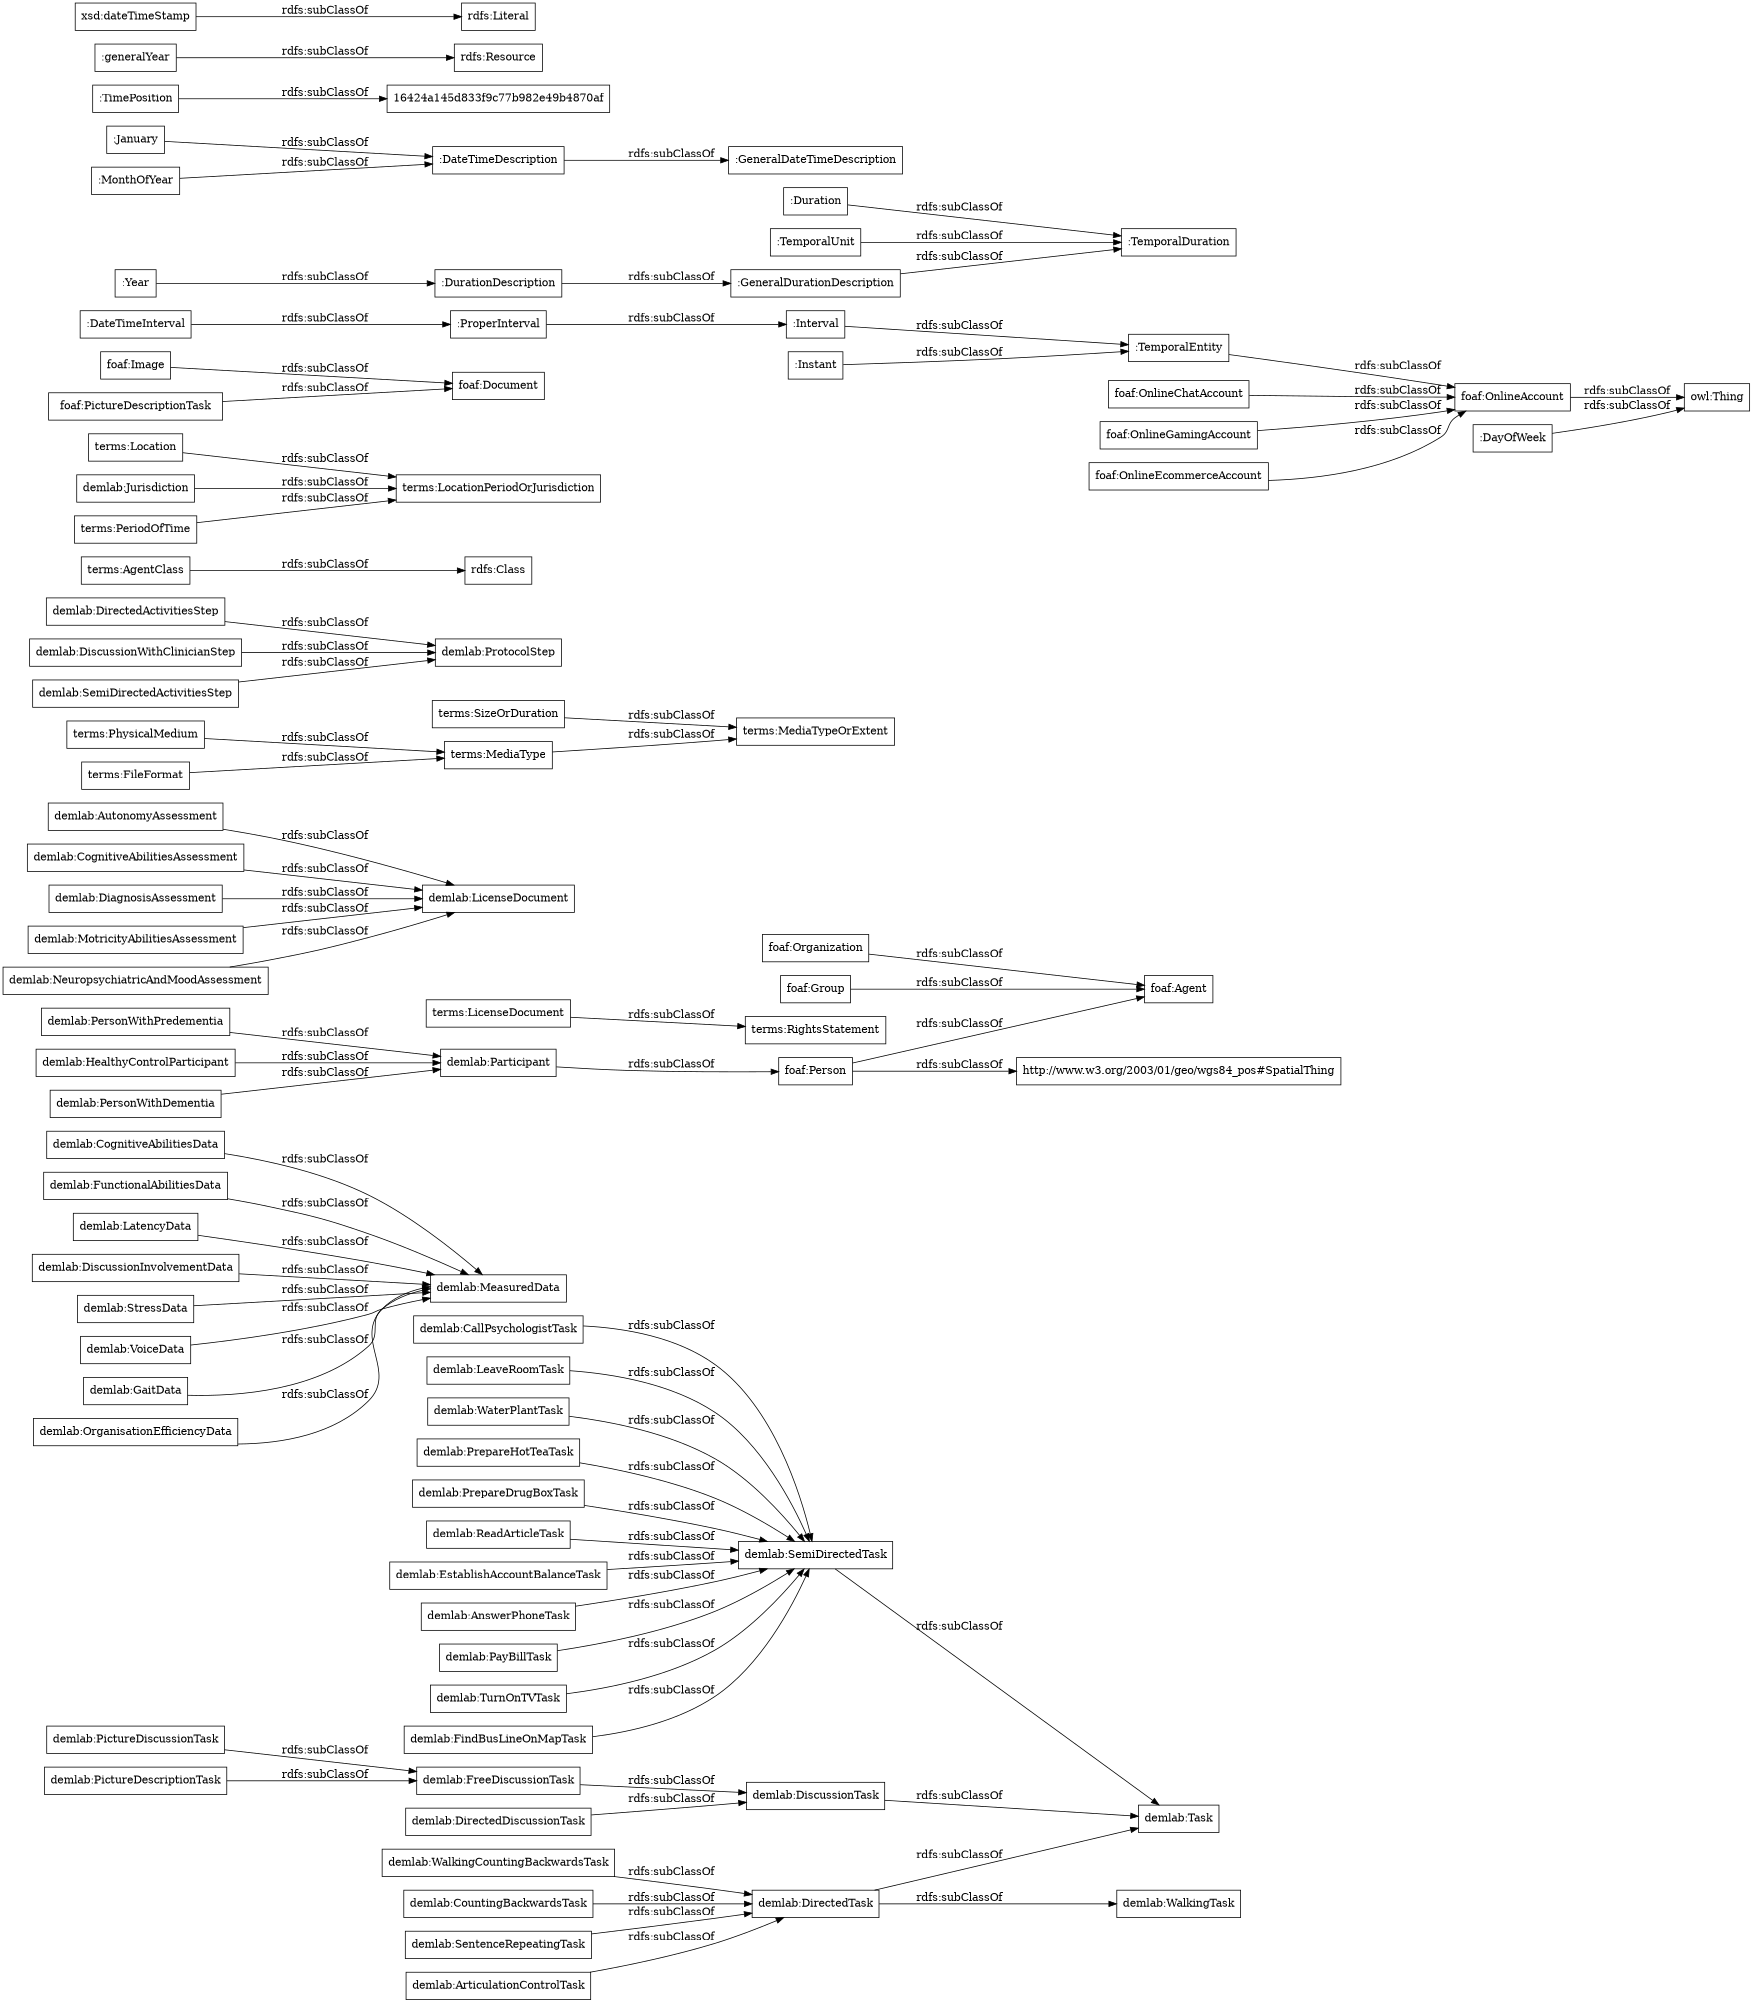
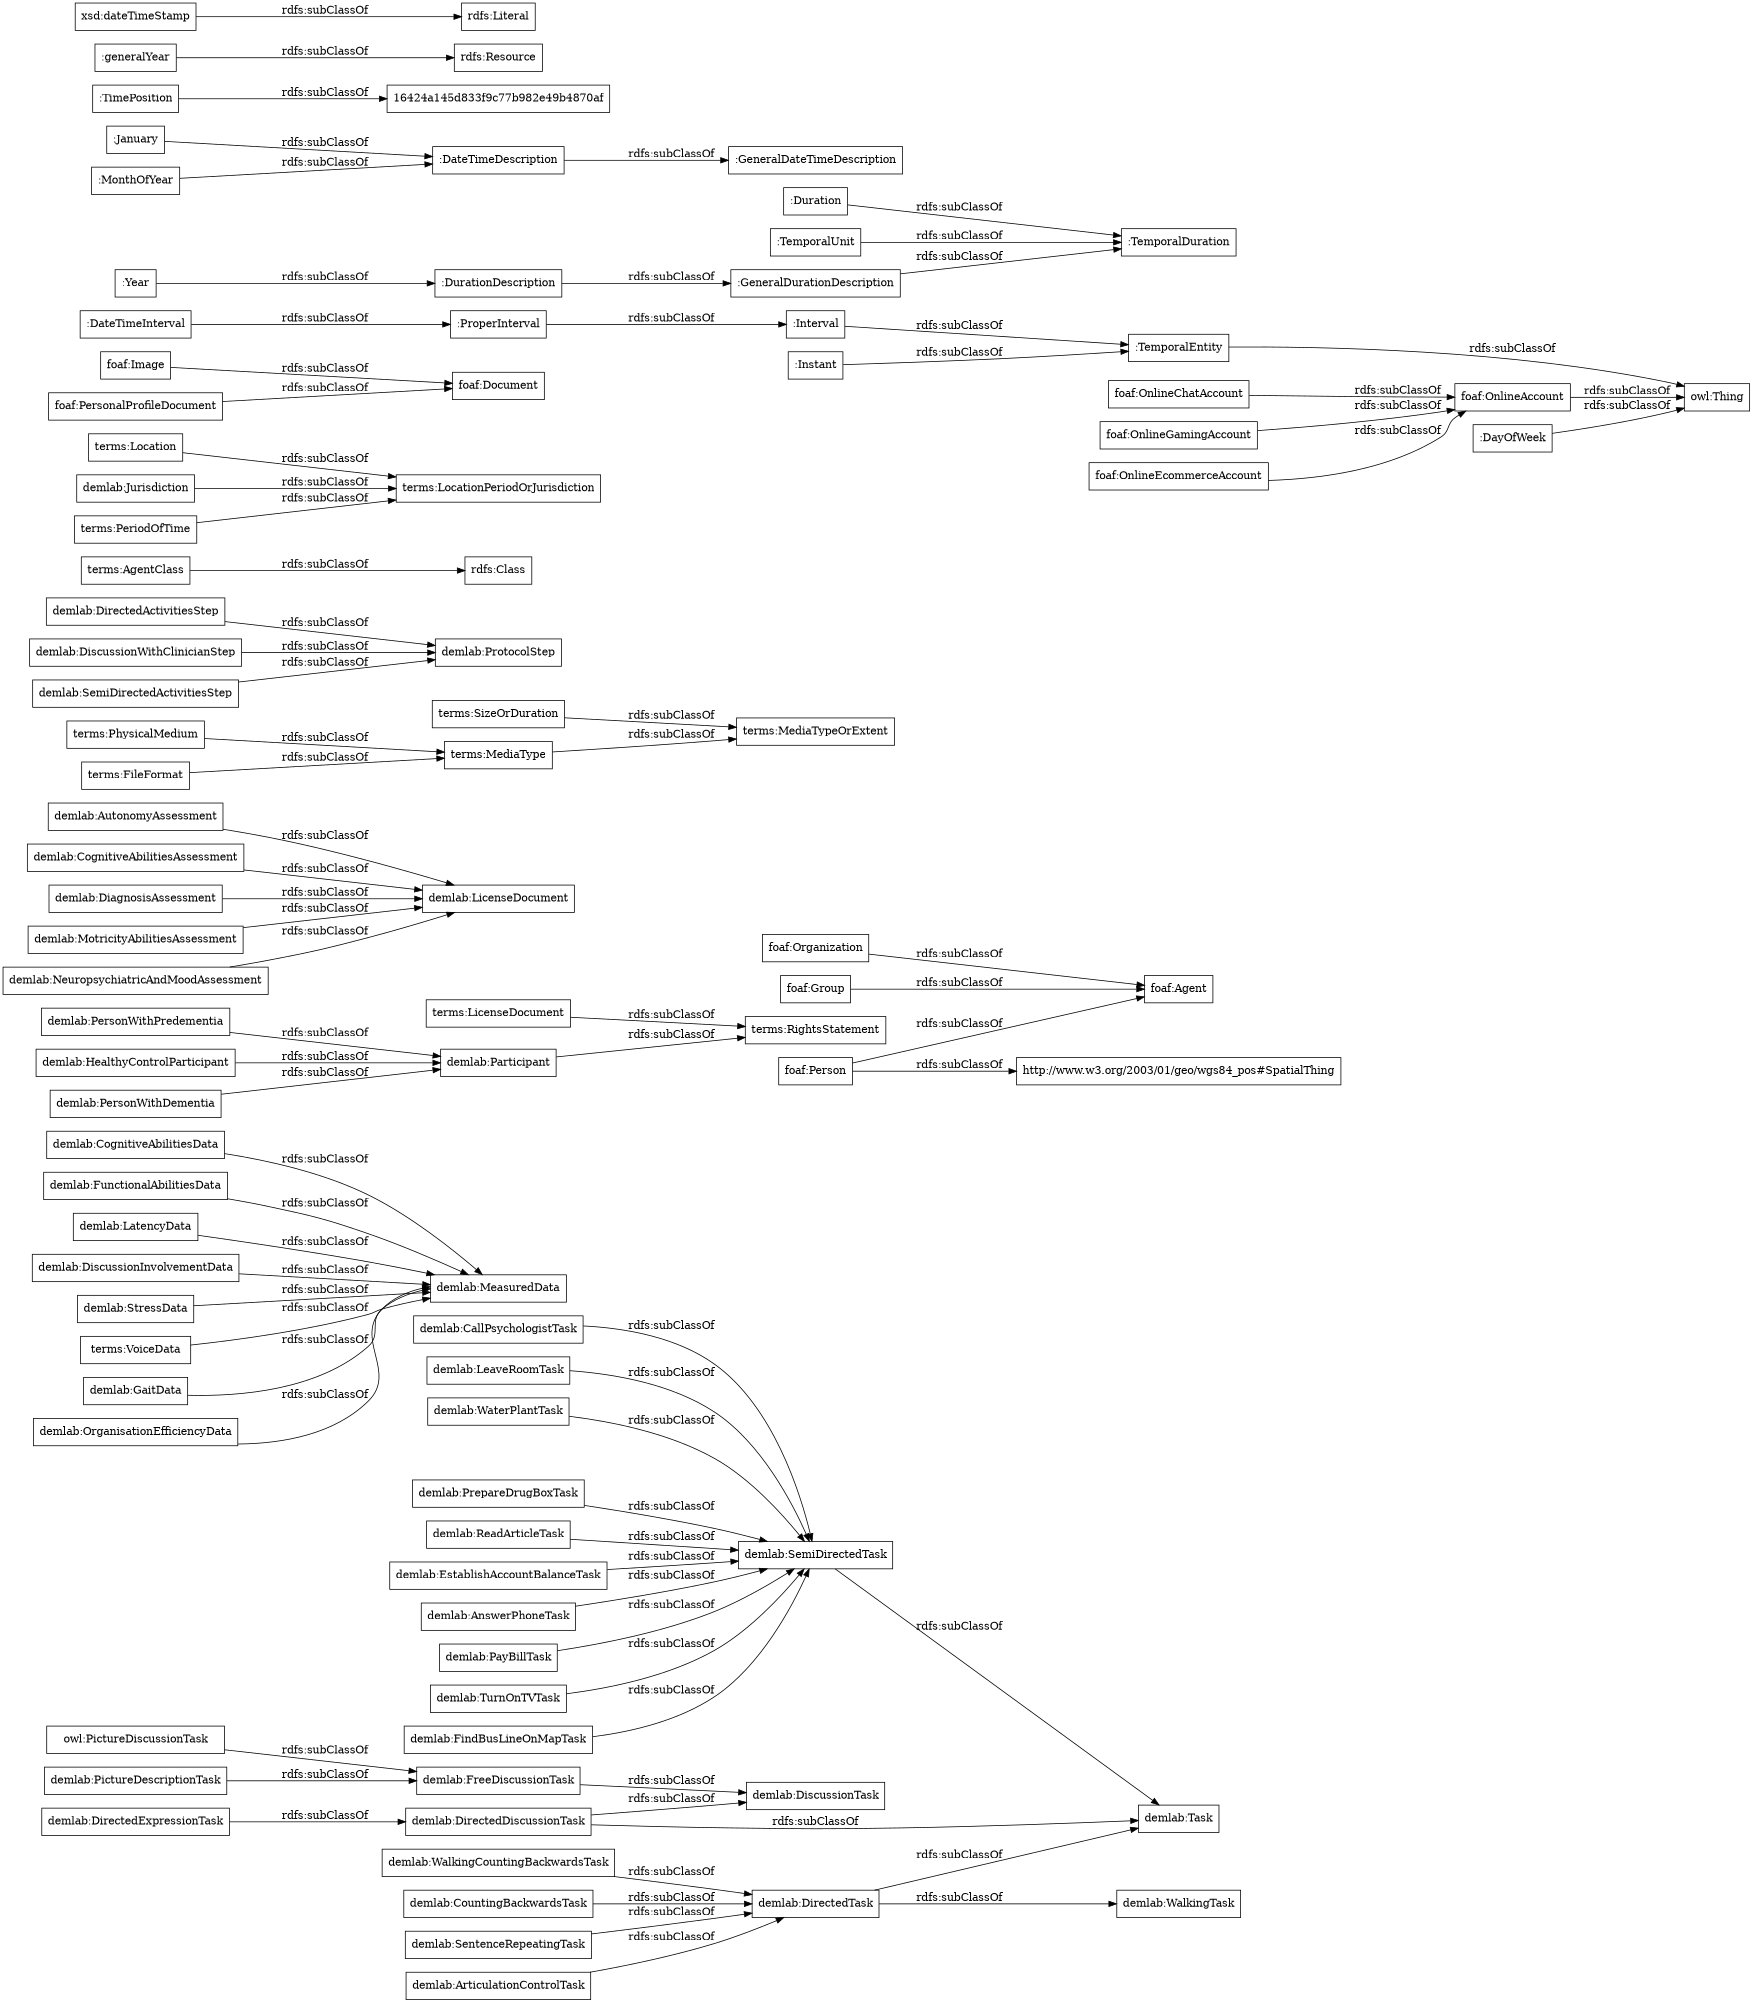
edge ":TemporalEntity" -> "foaf:OnlineAccount": now ":TemporalEntity" -> "owl:Thing"
node "foaf:PictureDescriptionTask": label "foaf:PictureDescriptionTask" -> "foaf:PersonalProfileDocument"
edge "demlab:Participant" -> "foaf:Person": now "demlab:Participant" -> "terms:RightsStatement"
node "demlab:VoiceData": label "demlab:VoiceData" -> "terms:VoiceData"
node "demlab:PrepareHotTeaTask": removed
node "demlab:PictureDiscussionTask": label "demlab:PictureDiscussionTask" -> "owl:PictureDiscussionTask"
edge "demlab:DiscussionTask" -> "demlab:Task": now "demlab:DirectedDiscussionTask" -> "demlab:Task"
node "demlab:DirectedExpressionTask": added
